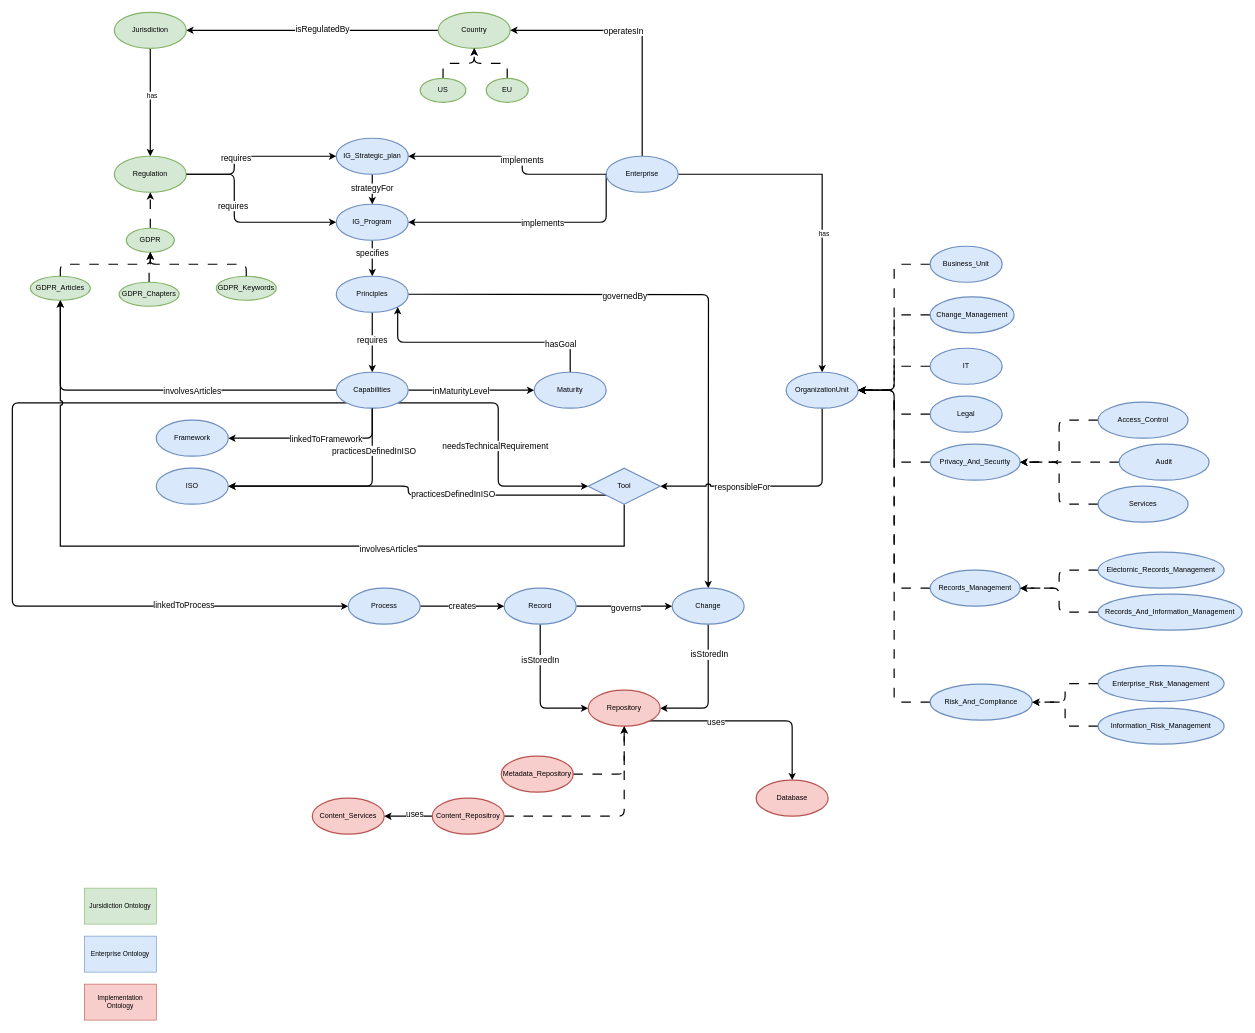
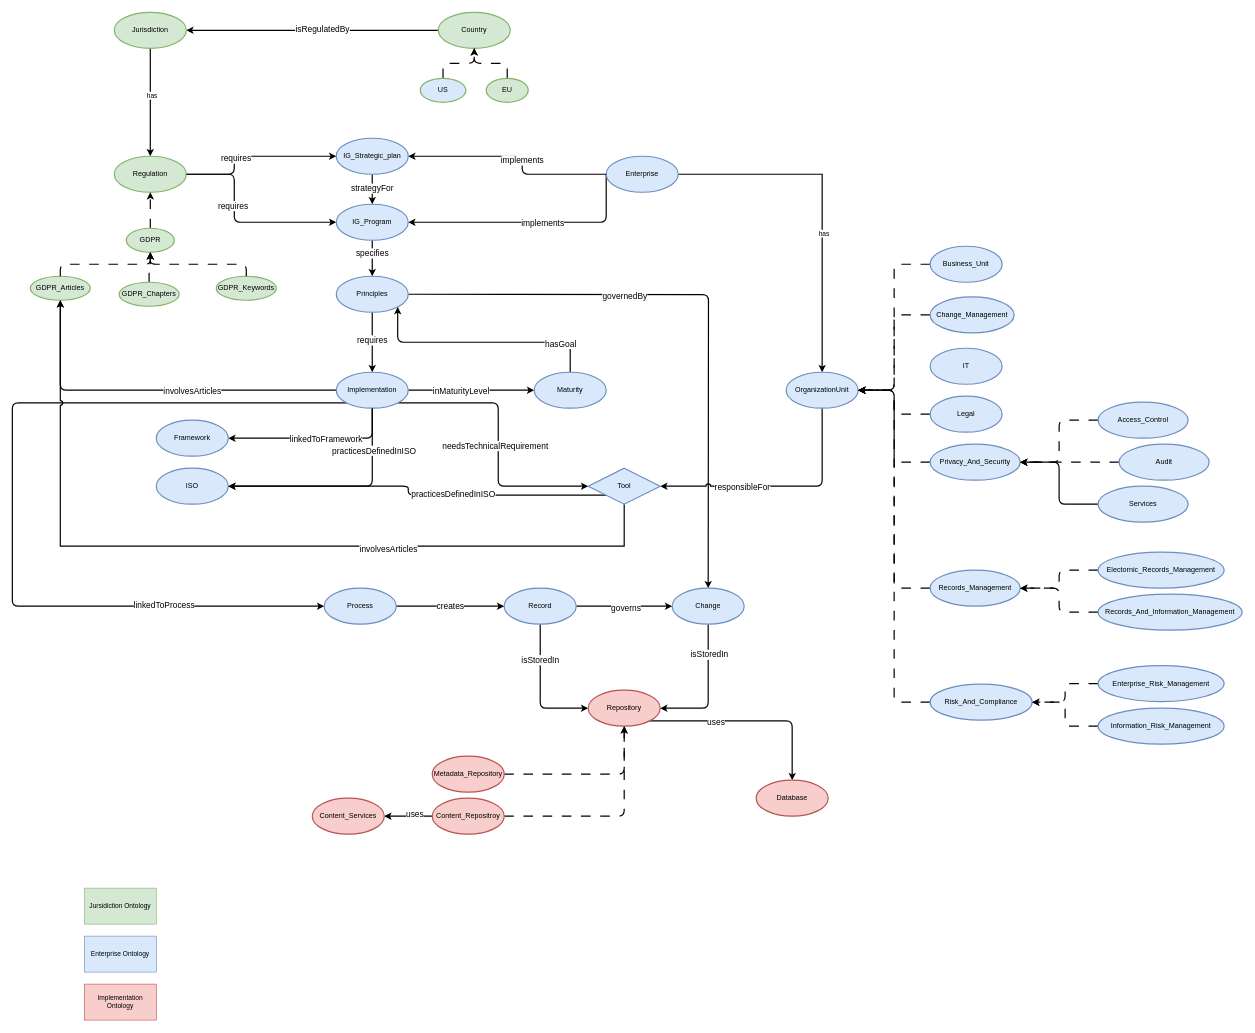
edge "Enterprise" -> "Country": removed, label "operatesIn"
node "US": fillcolor #d5e8d4 -> #dae8fc
edge "IT" -> "OrganizationUnit": removed
node "Capabilities": label "Capabilities" -> "Implementation"
edge "Services" -> "Privacy_And_Security": style dashed -> solid
node "Process": moved (384, 606) -> (360, 606)
node "Metadata_Repository": moved (537, 774) -> (468, 774)
